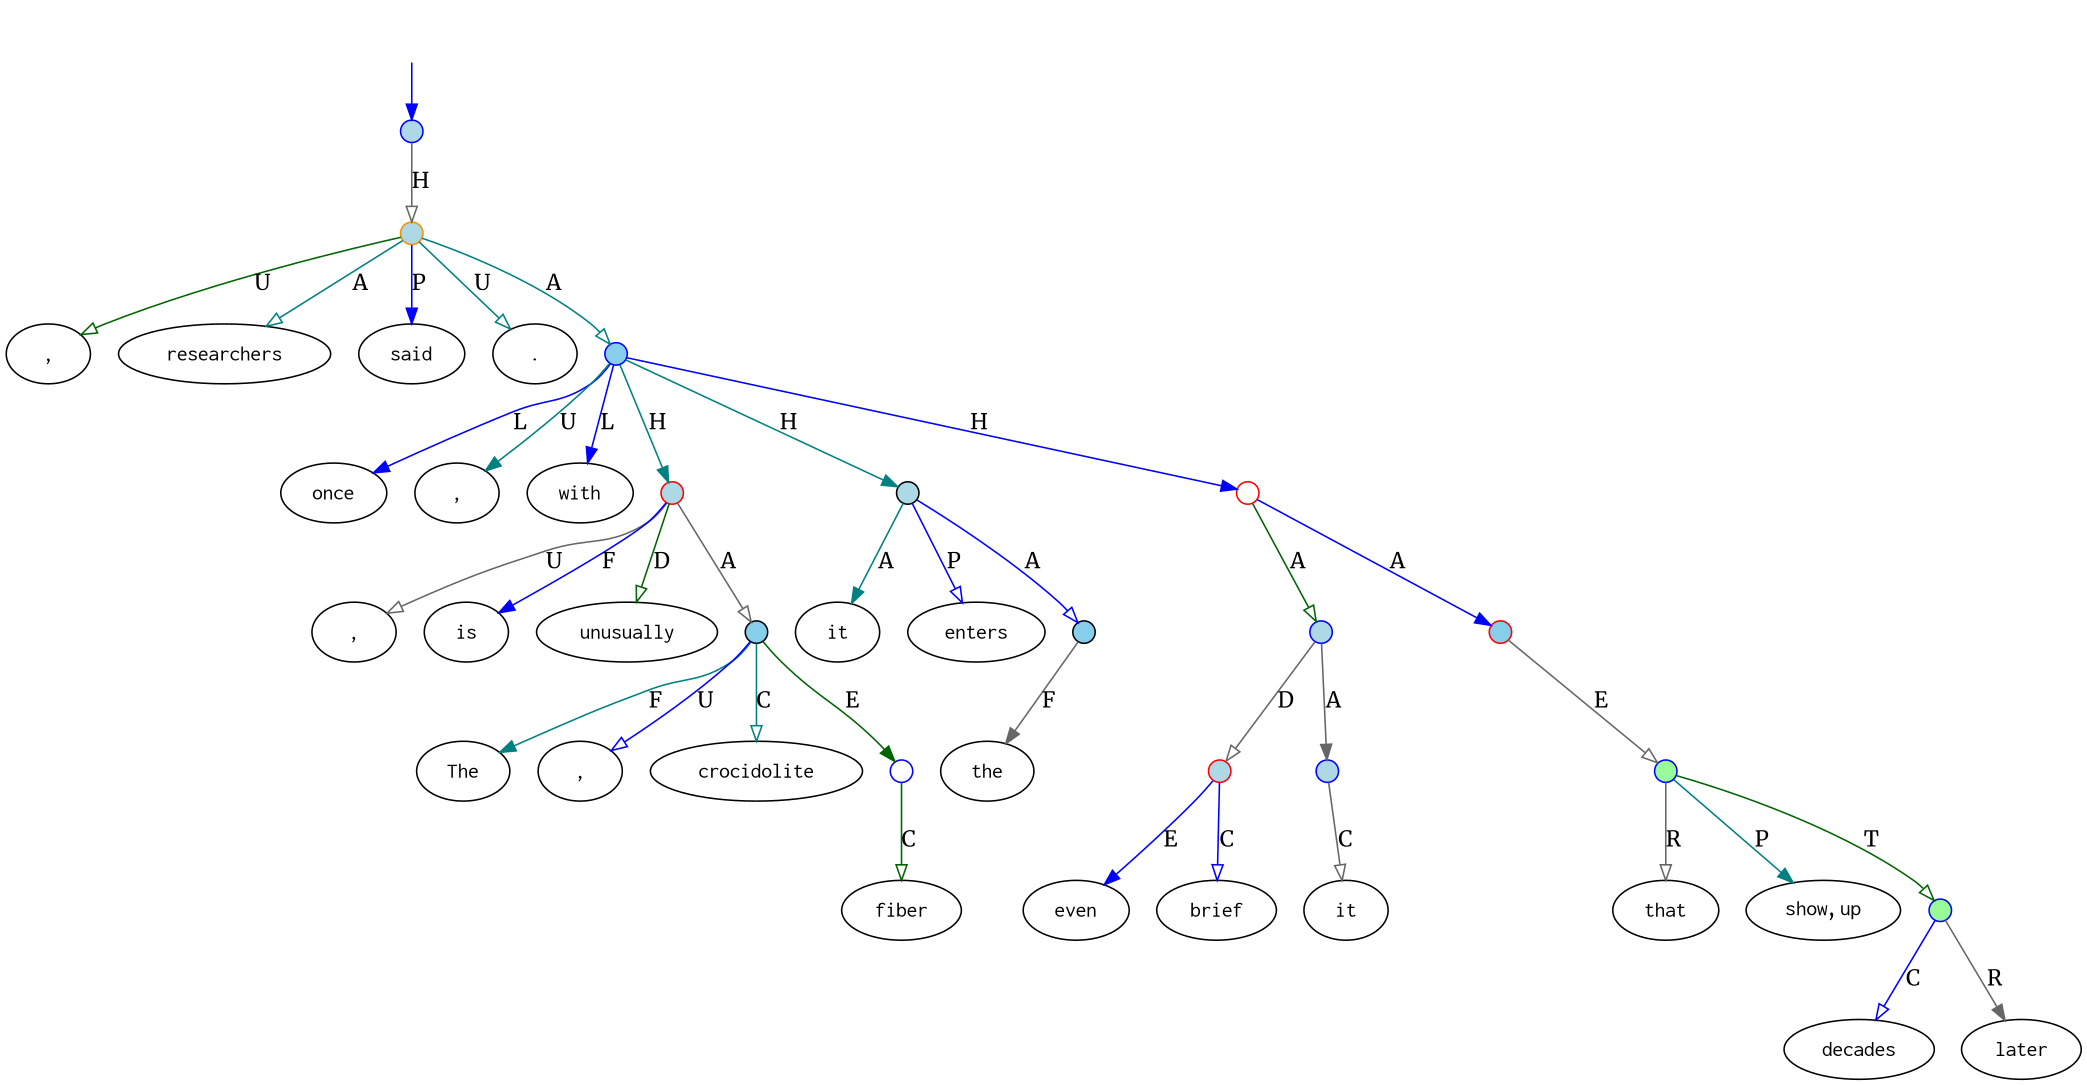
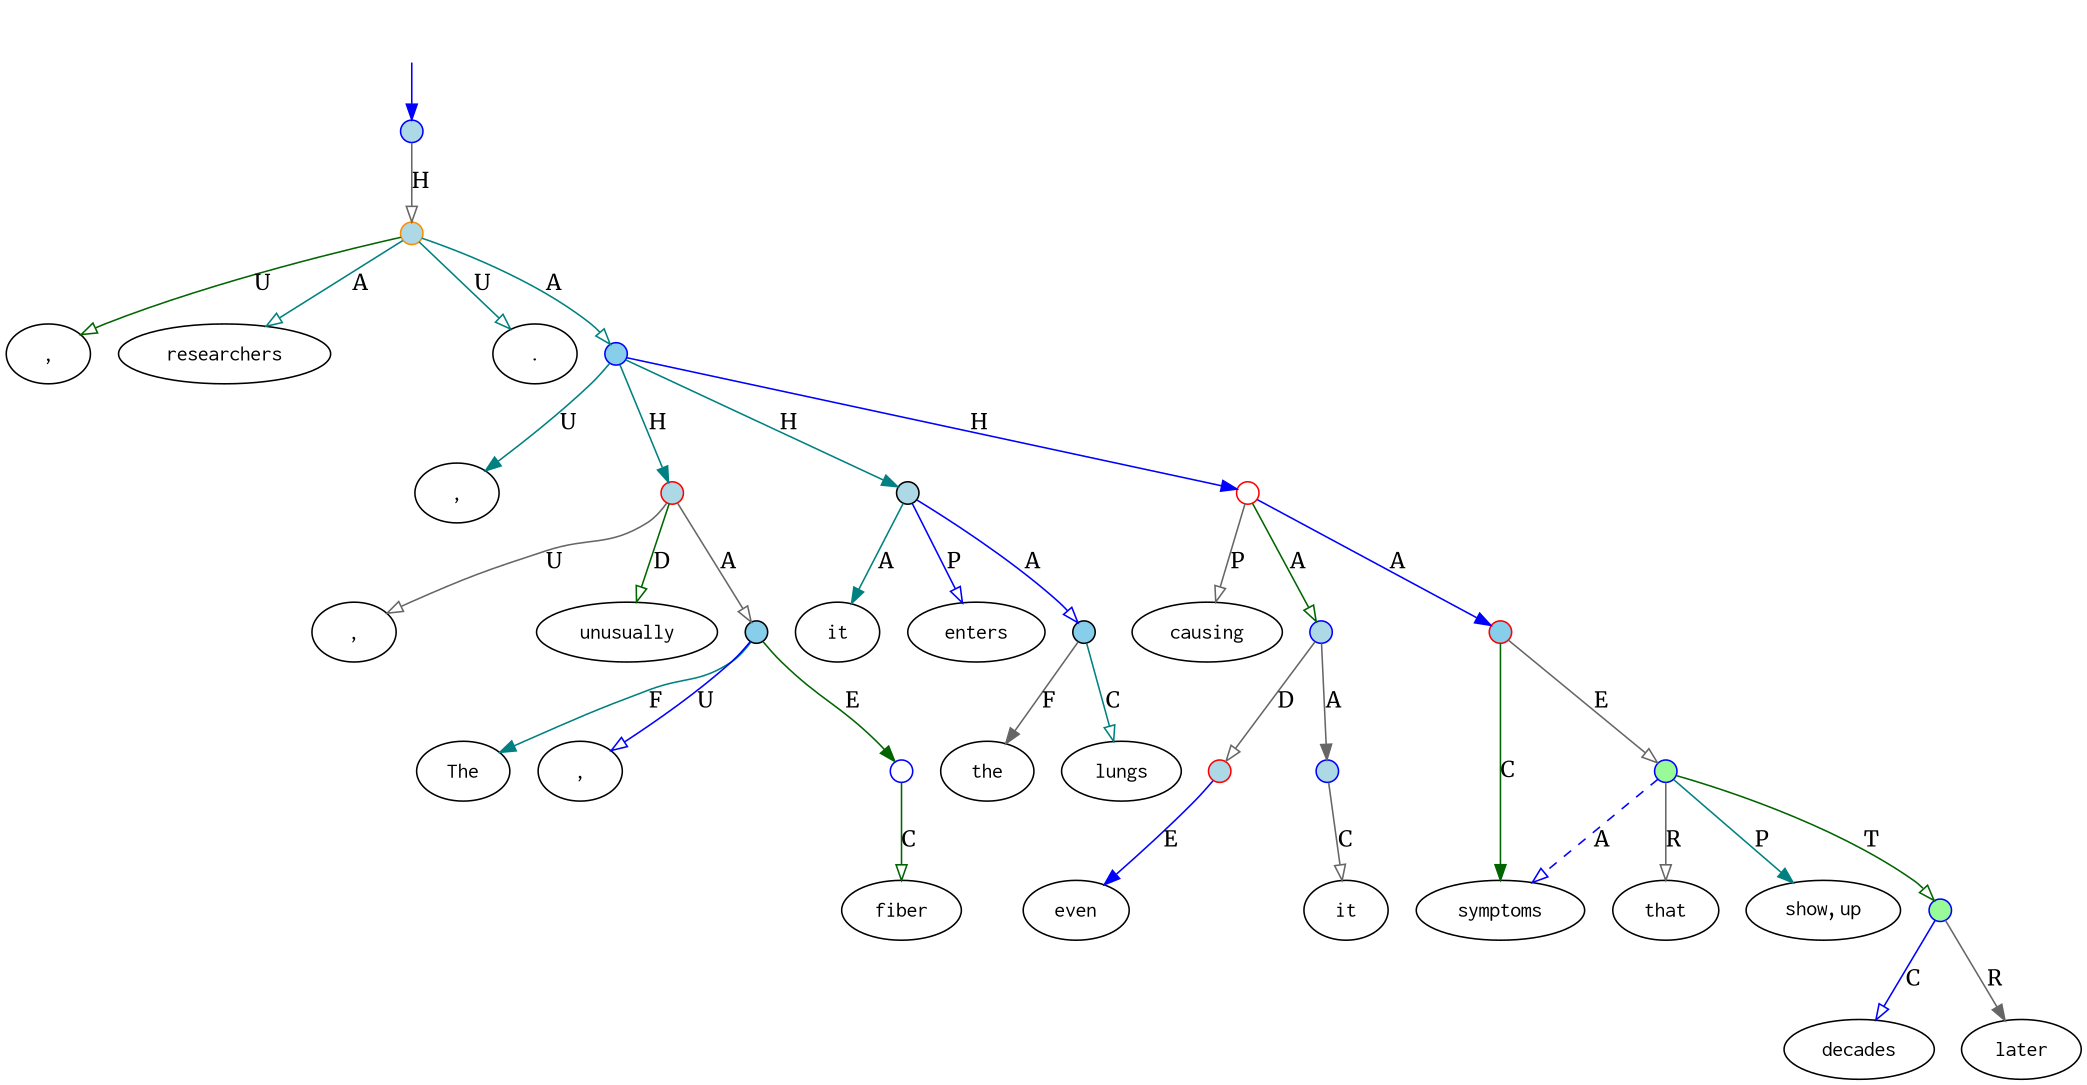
node "said": removed
node "once": removed
node "with": removed
node "is": removed
node "causing": added
node "crocidolite": removed
node "lungs": added
node "brief": removed
node "symptoms": added
